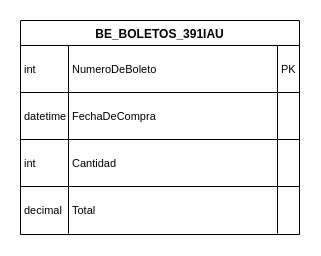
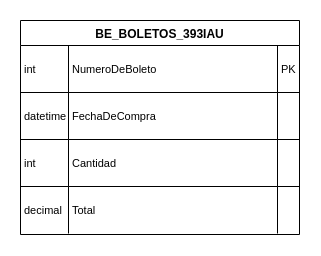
node "BE_BOLETOS_391IAU": label "BE_BOLETOS_391IAU" -> "BE_BOLETOS_393IAU"
